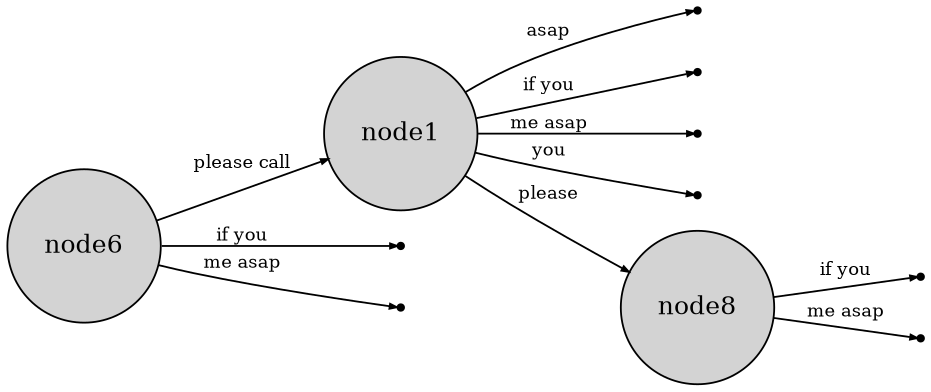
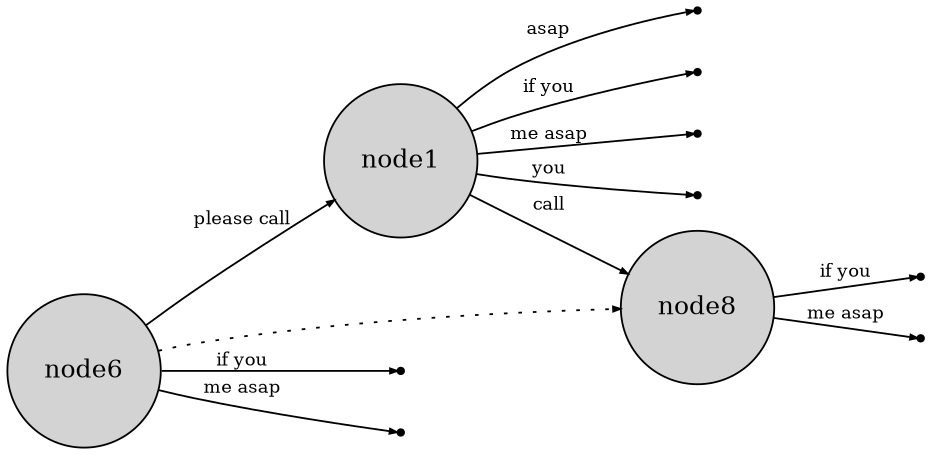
edge "node1" -> "node8": label "please" -> "call"
edge "node6" -> "node8": added
